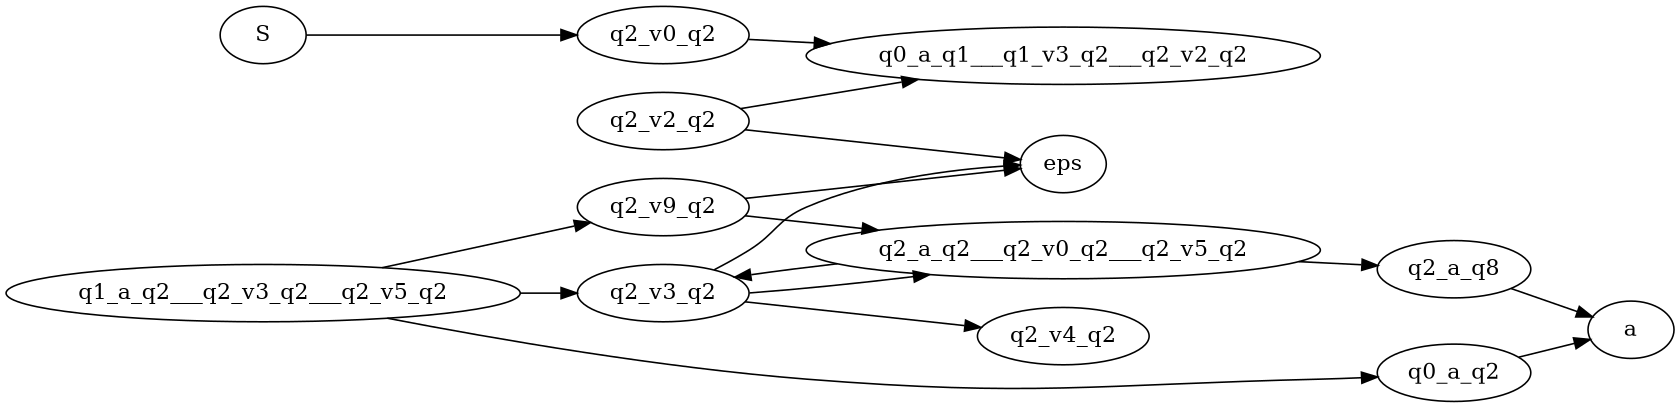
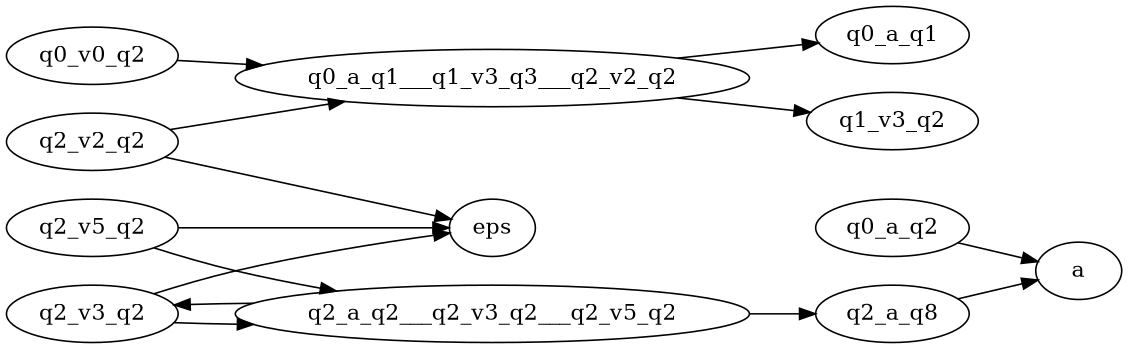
node "S": removed
node "q2_v0_q2": label "q2_v0_q2" -> "q0_v0_q2"
node "q0_a_q1": added
node "q0_a_q1___q1_v3_q2___q2_v2_q2": label "q0_a_q1___q1_v3_q2___q2_v2_q2" -> "q0_a_q1___q1_v3_q3___q2_v2_q2"
node "q1_v3_q2": added
node "q2_v9_q2": label "q2_v9_q2" -> "q2_v5_q2"
node "q2_a_q2___q2_v0_q2___q2_v5_q2": label "q2_a_q2___q2_v0_q2___q2_v5_q2" -> "q2_a_q2___q2_v3_q2___q2_v5_q2"
node "q1_a_q2___q2_v3_q2___q2_v5_q2": removed
node "q2_v4_q2": removed
